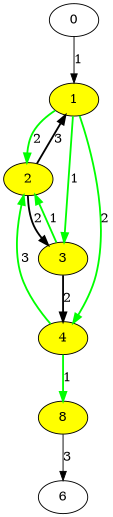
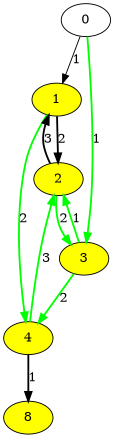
edge "1" -> "2": color green -> black
edge "1" -> "3": now "0" -> "3"
edge "2" -> "3": color black -> green
edge "3" -> "4": color black -> green
edge "4" -> "8": color green -> black
node "6": removed
